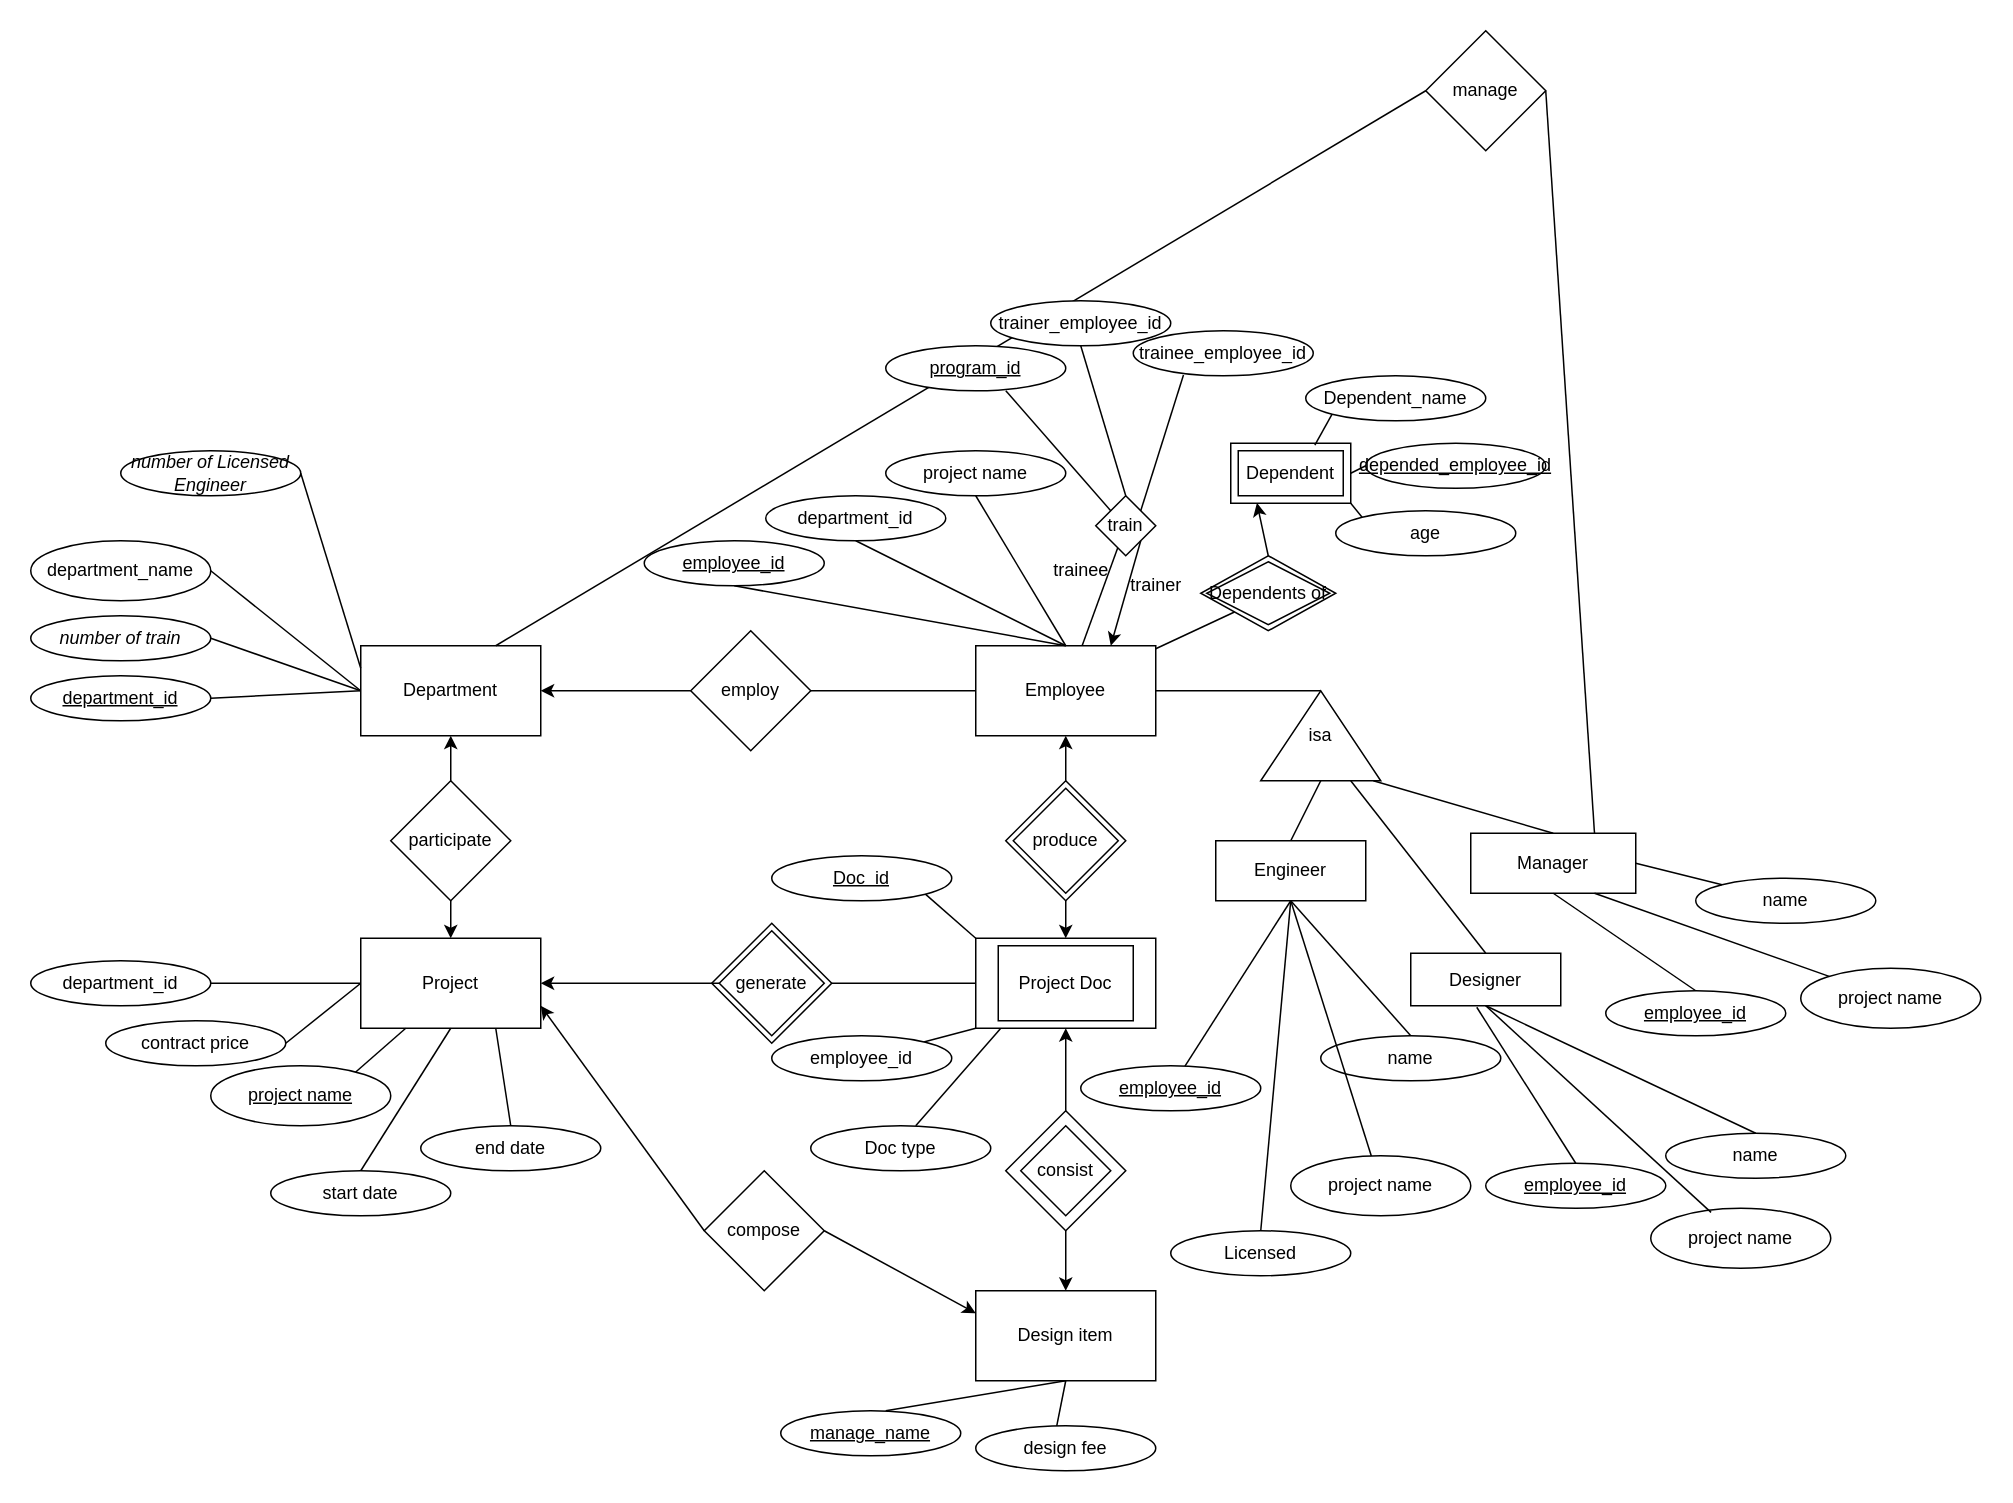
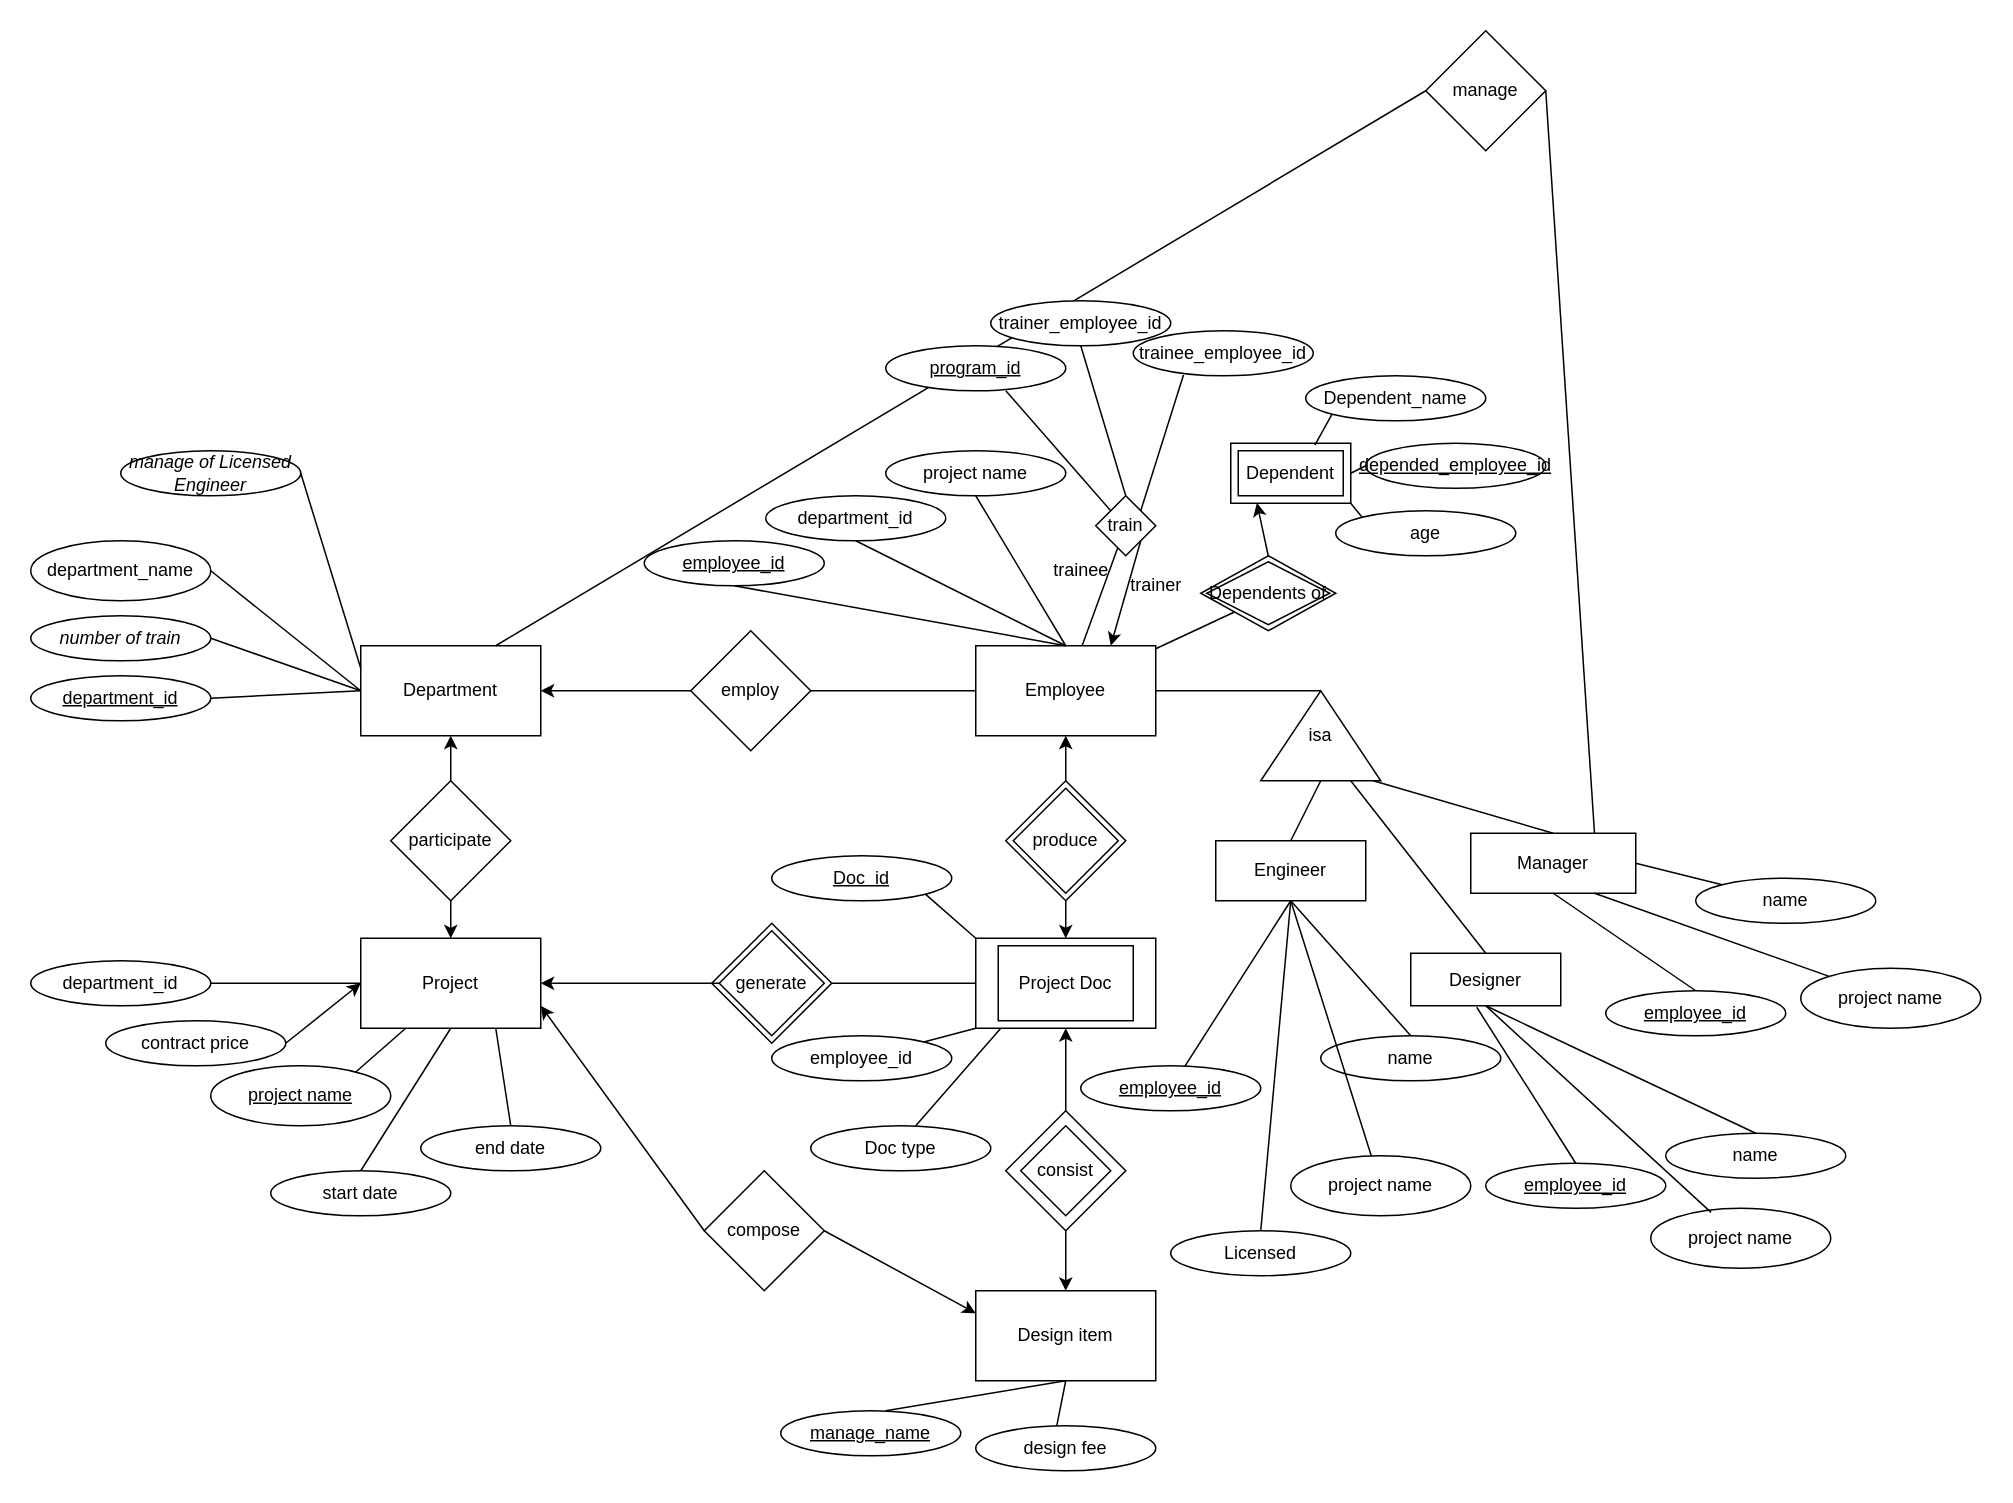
node "number of Licensed Engineer": label "number of Licensed Engineer" -> "manage of Licensed Engineer"
edge "Project" -- "contract price": arrowhead none -> classic
